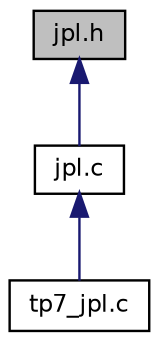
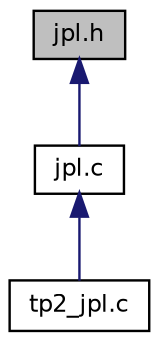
node "tp7_jpl.c": label "tp7_jpl.c" -> "tp2_jpl.c"
